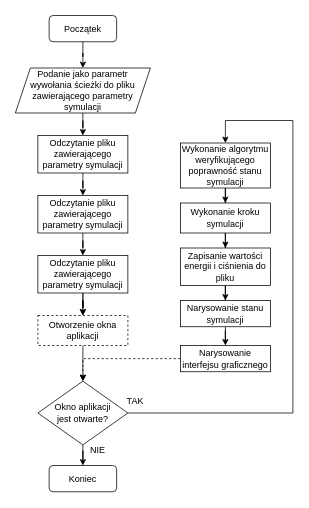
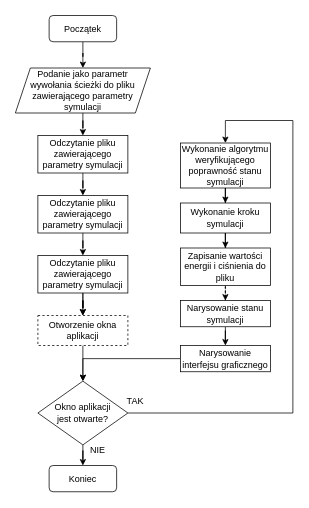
edge "Zapisanie wartości energii i ciśnienia do pliku" -> "Narysowanie stanu symulacji": style solid -> dashed
edge "Narysowanie interfejsu graficznego" -> "Okno aplikacji jest otwarte?": style dashed -> solid
